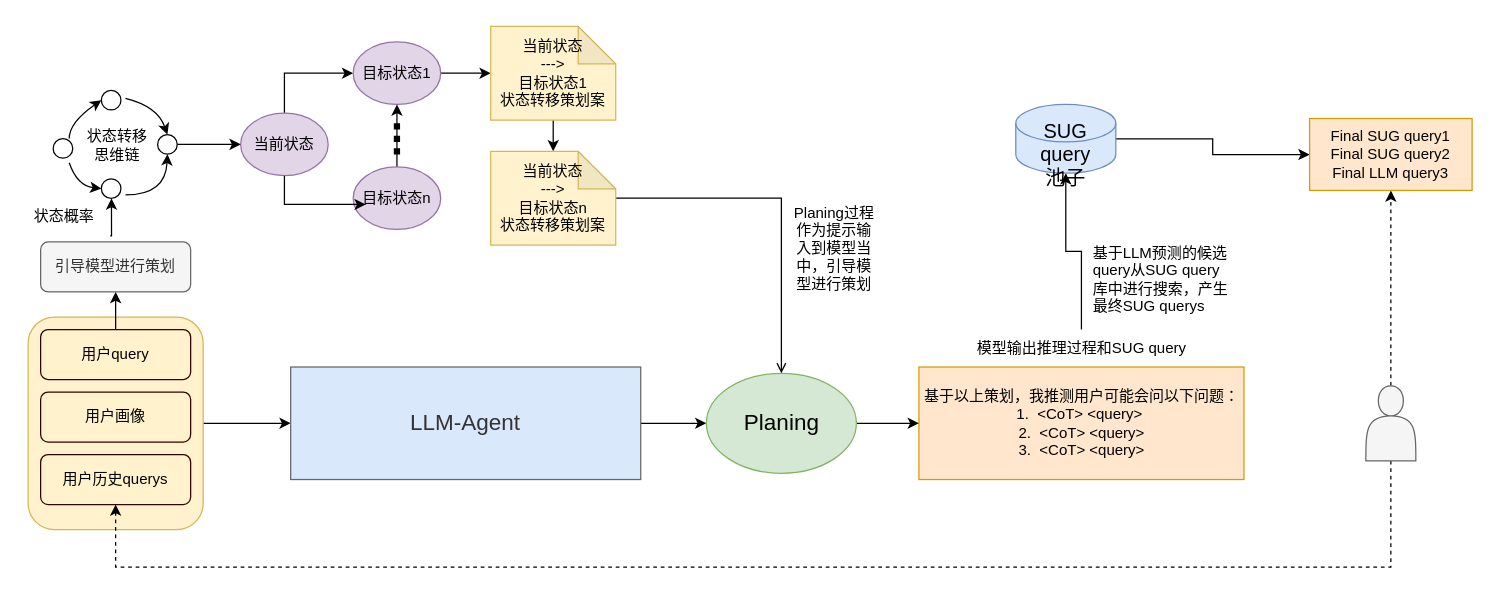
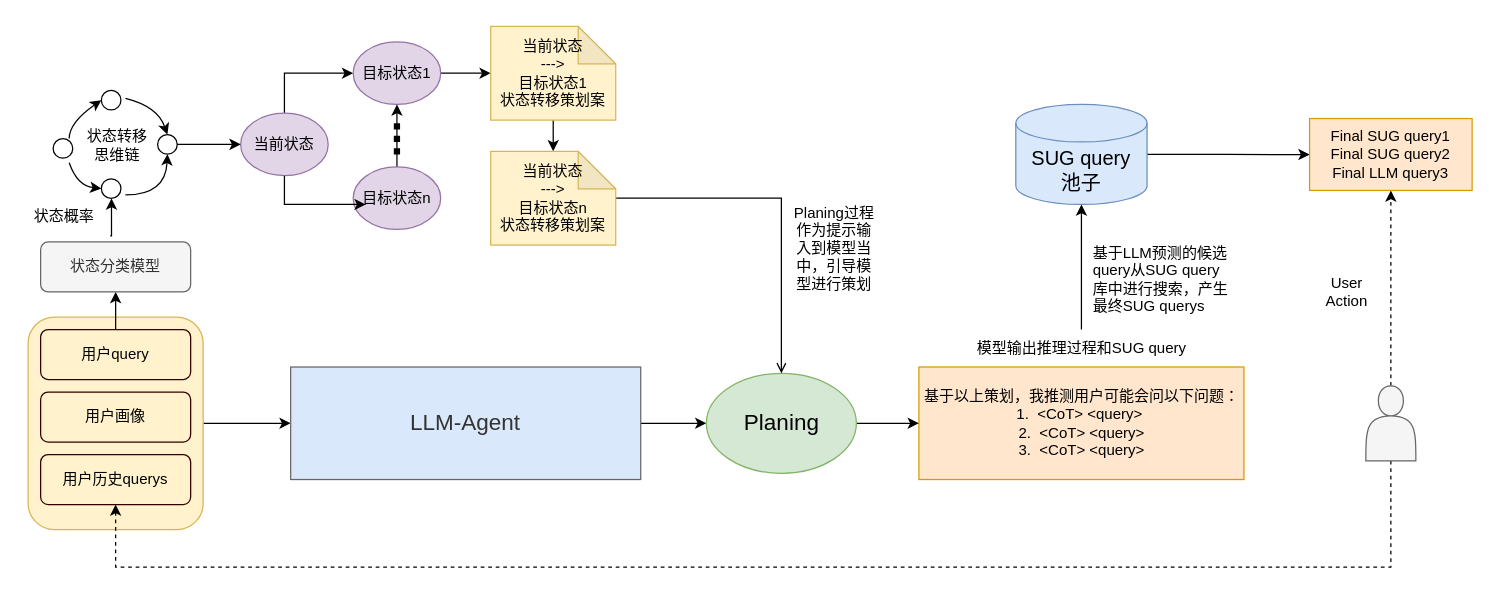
node "SUG query 池子": size 100x69 -> 131x100
node "引导模型进行策划": label "引导模型进行策划" -> "状态分类模型"
node "User Action": added
